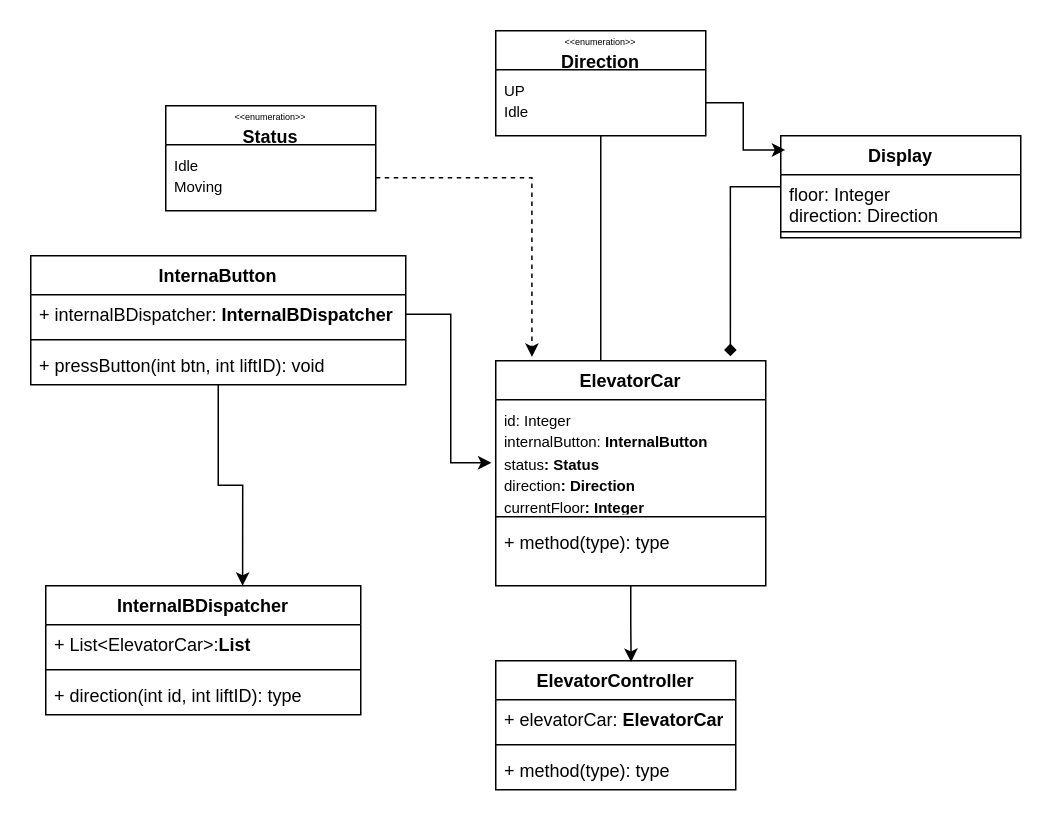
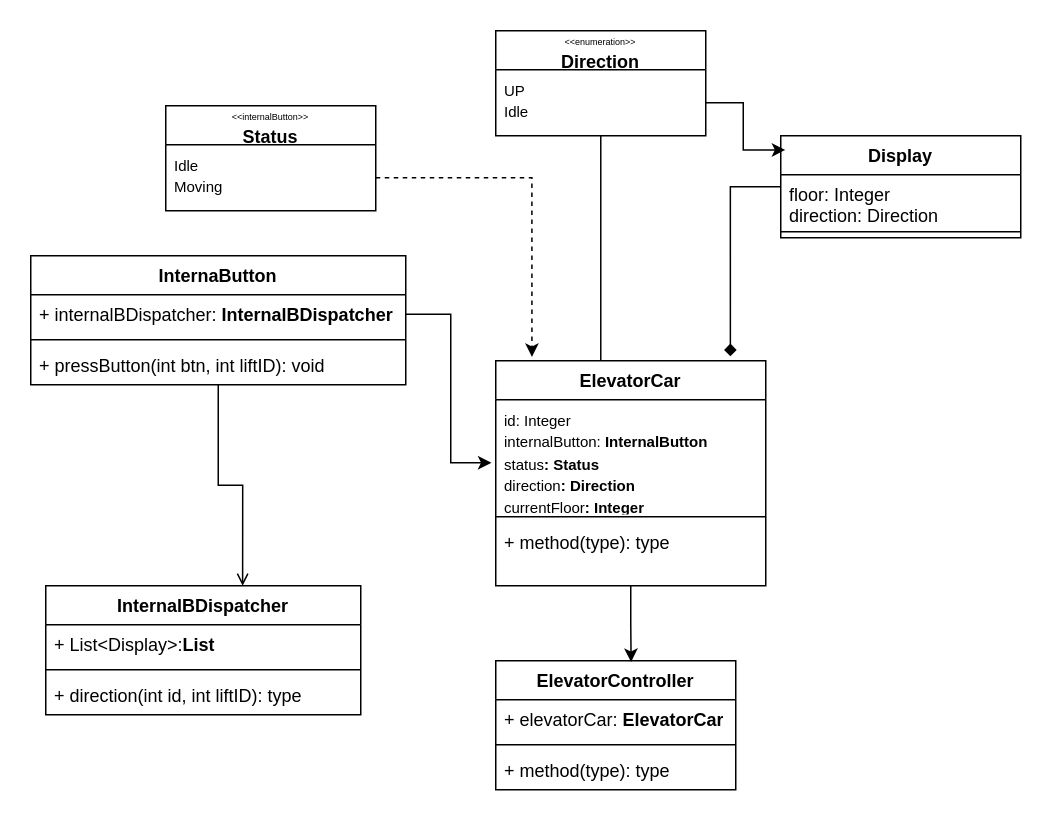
node "<<enumeration>> Status": label "<<enumeration>> Status" -> "<<internalButton>> Status"
edge "InternaButton" -> "InternalBDispatcher": arrowhead classic -> open
node "+ List<ElevatorCar>:List": label "+ List<ElevatorCar>:List" -> "+ List<Display>:List"
